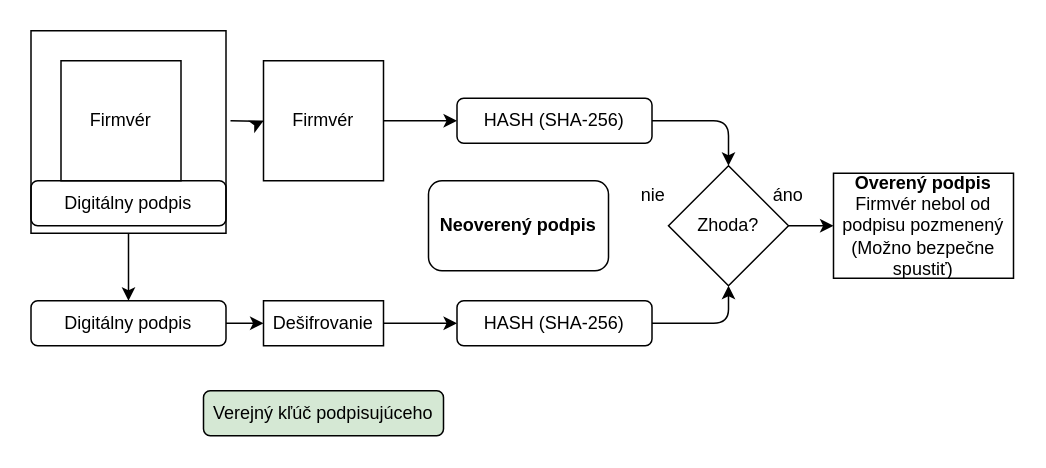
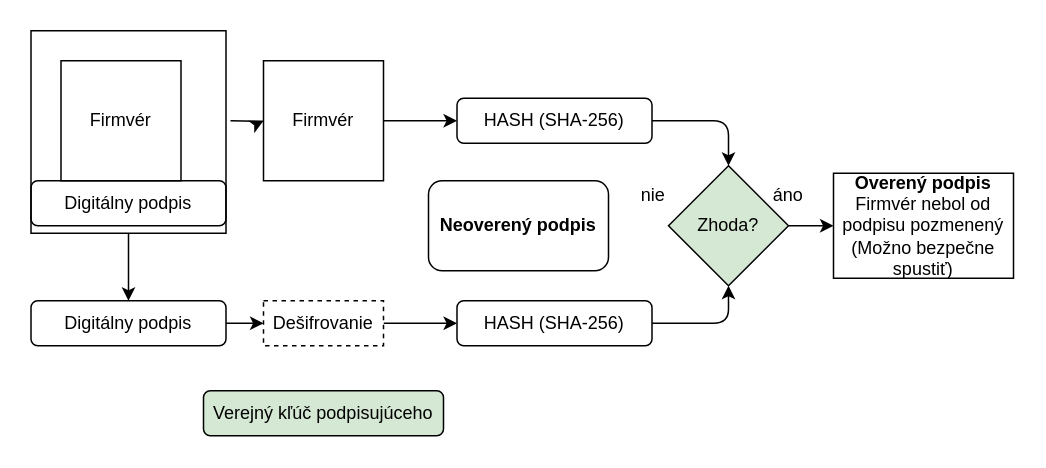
node "Zhoda?": fillcolor #ffffff -> #d5e8d4
node "Dešifrovanie": style solid -> dashed
